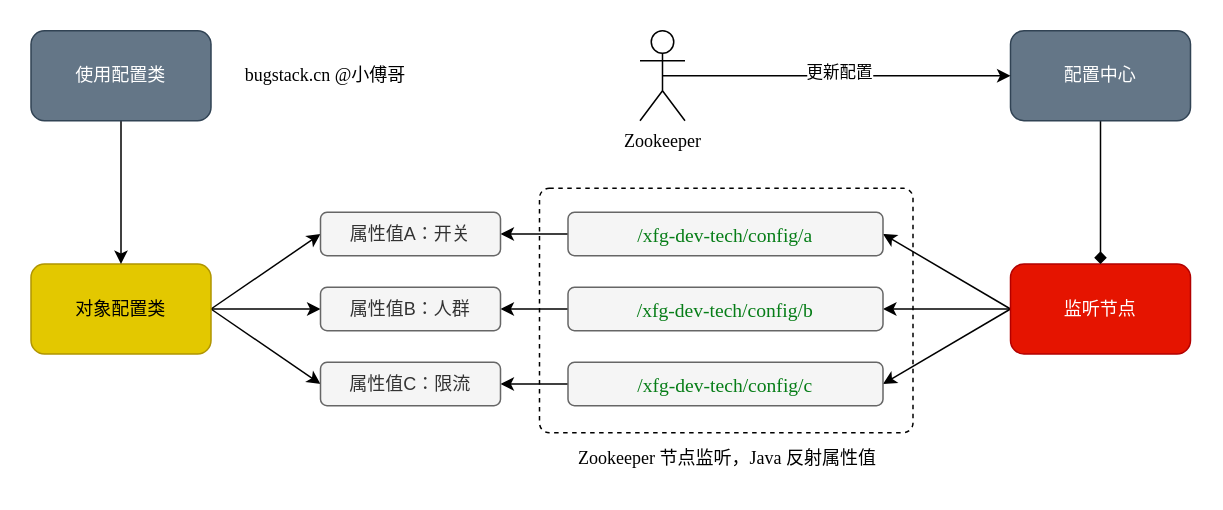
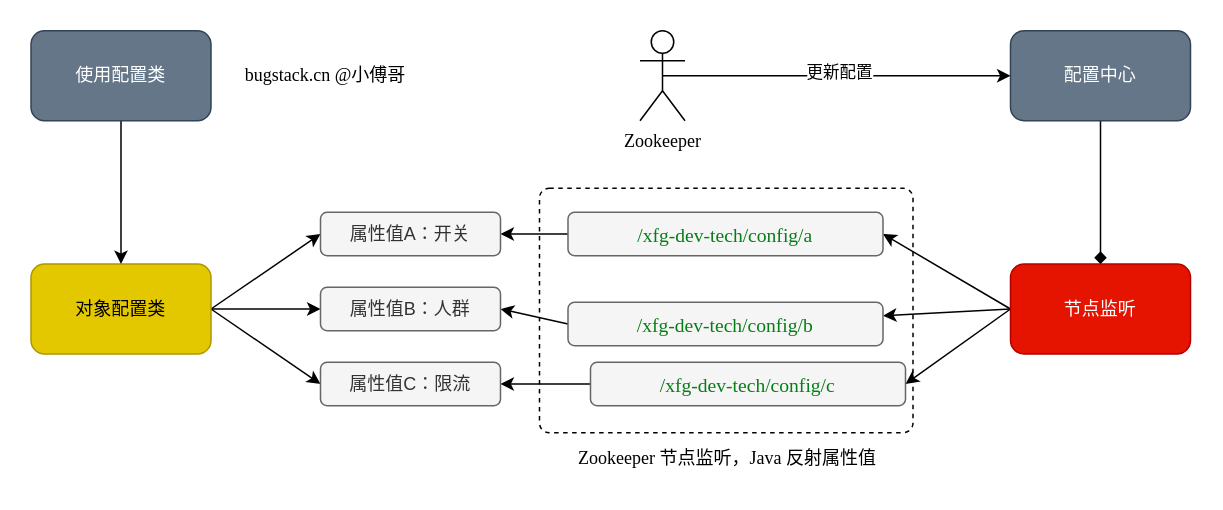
node "/xfg-dev-tech/config/b": moved (725, 309) -> (725, 324)
node "监听节点": label "监听节点" -> "节点监听"
node "/xfg-dev-tech/config/c": moved (725, 384) -> (748, 384)
